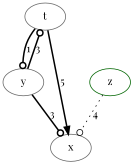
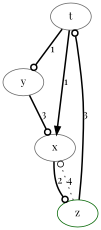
edge "y" -> "t": now "z" -> "t"
edge "t" -> "x": label "5" -> "1"
edge "x" -> "z": added, label "2"
